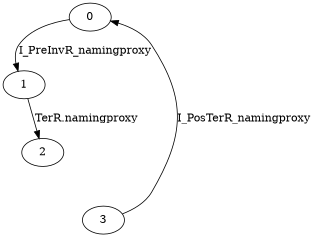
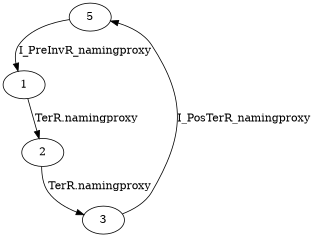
node "0": label "0" -> "5"
edge "2" -> "3": added, label "TerR.namingproxy"
